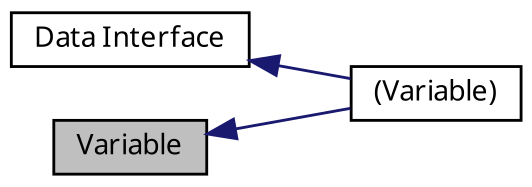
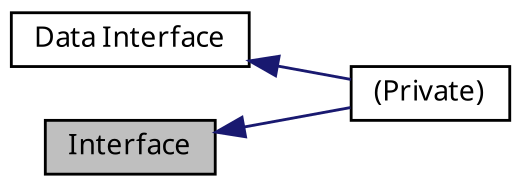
node "(Variable)": label "(Variable)" -> "(Private)"
node "Variable": label "Variable" -> "Interface"
